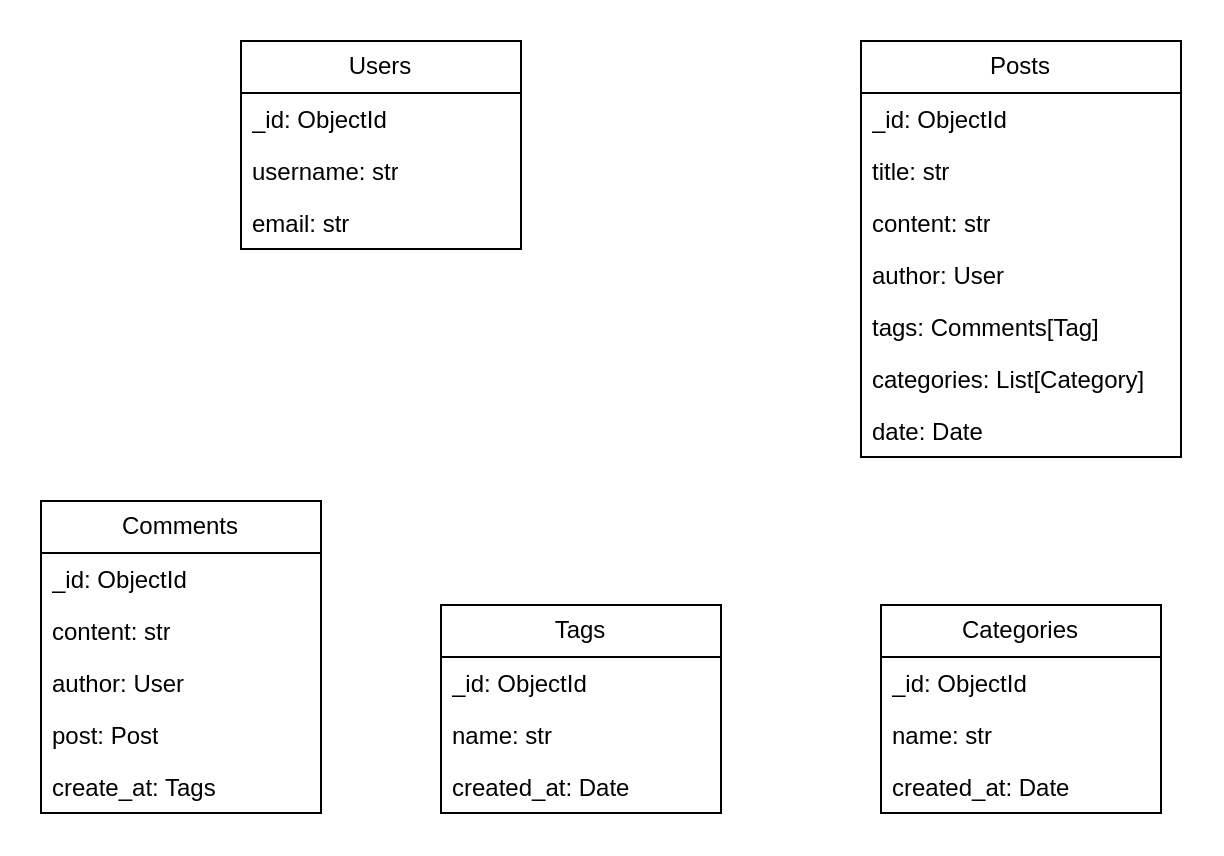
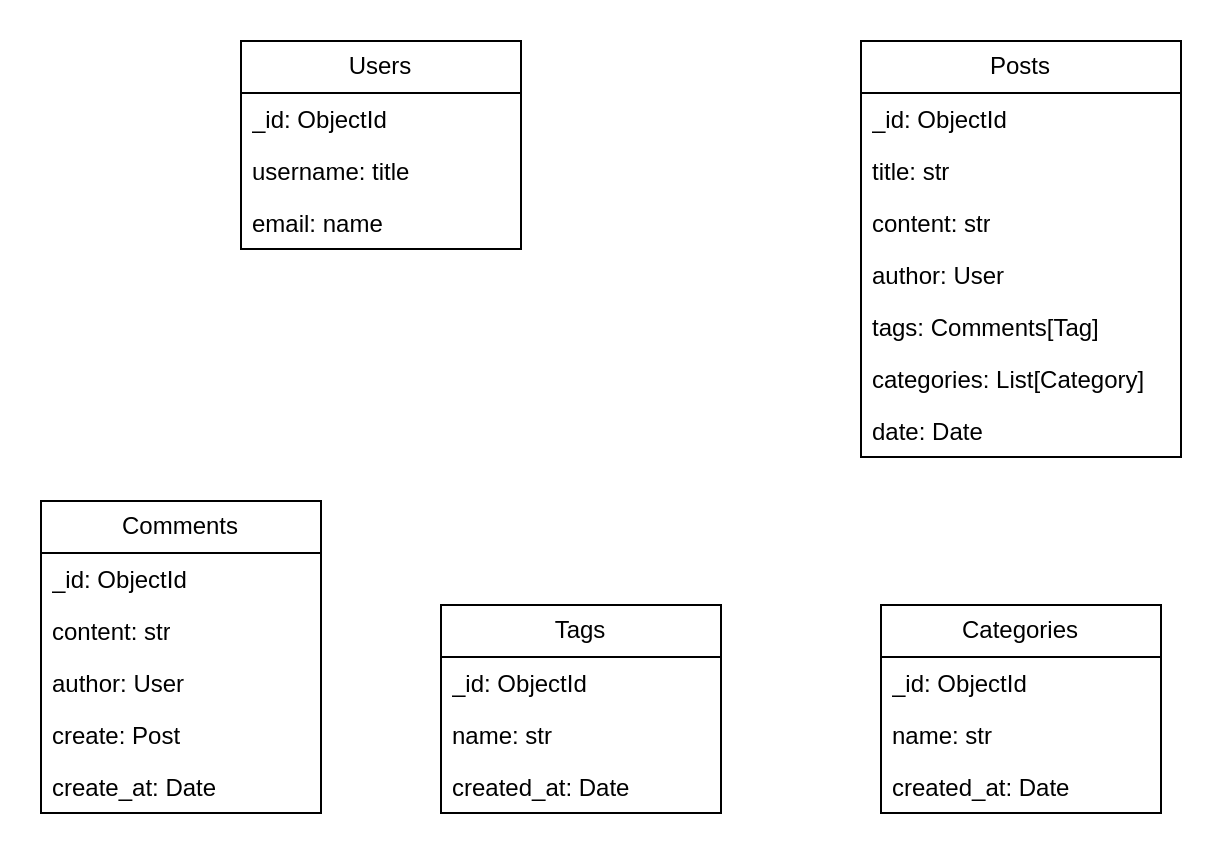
node "username: str": label "username: str" -> "username: title"
node "email: str": label "email: str" -> "email: name"
node "post: Post": label "post: Post" -> "create: Post"
node "create_at: Tags": label "create_at: Tags" -> "create_at: Date"
